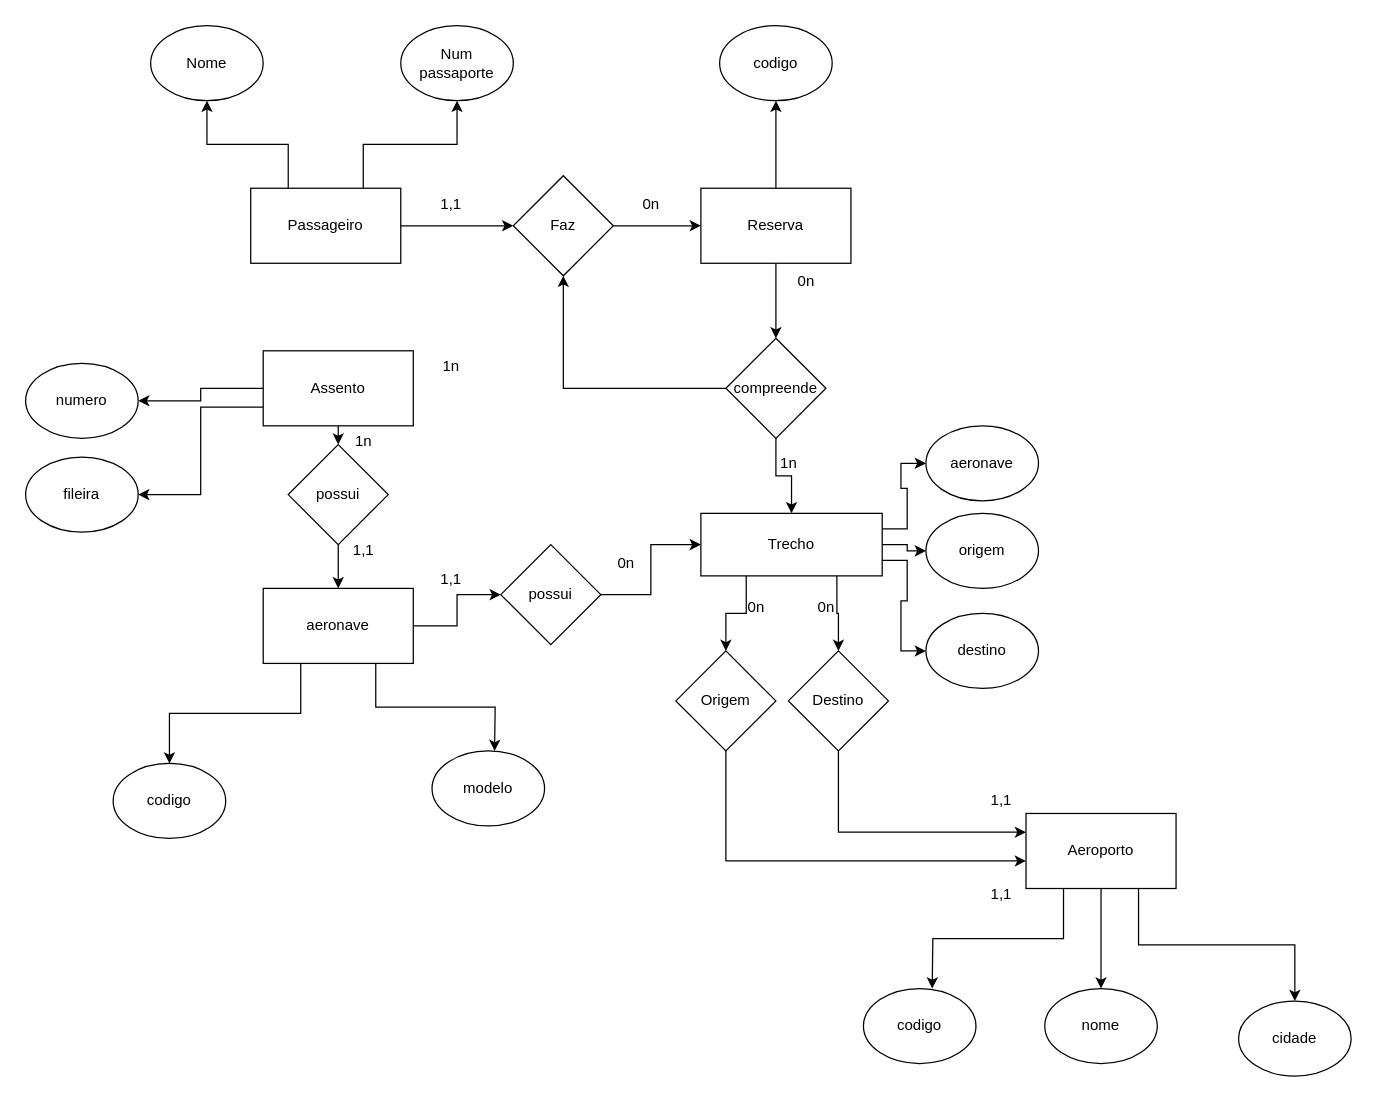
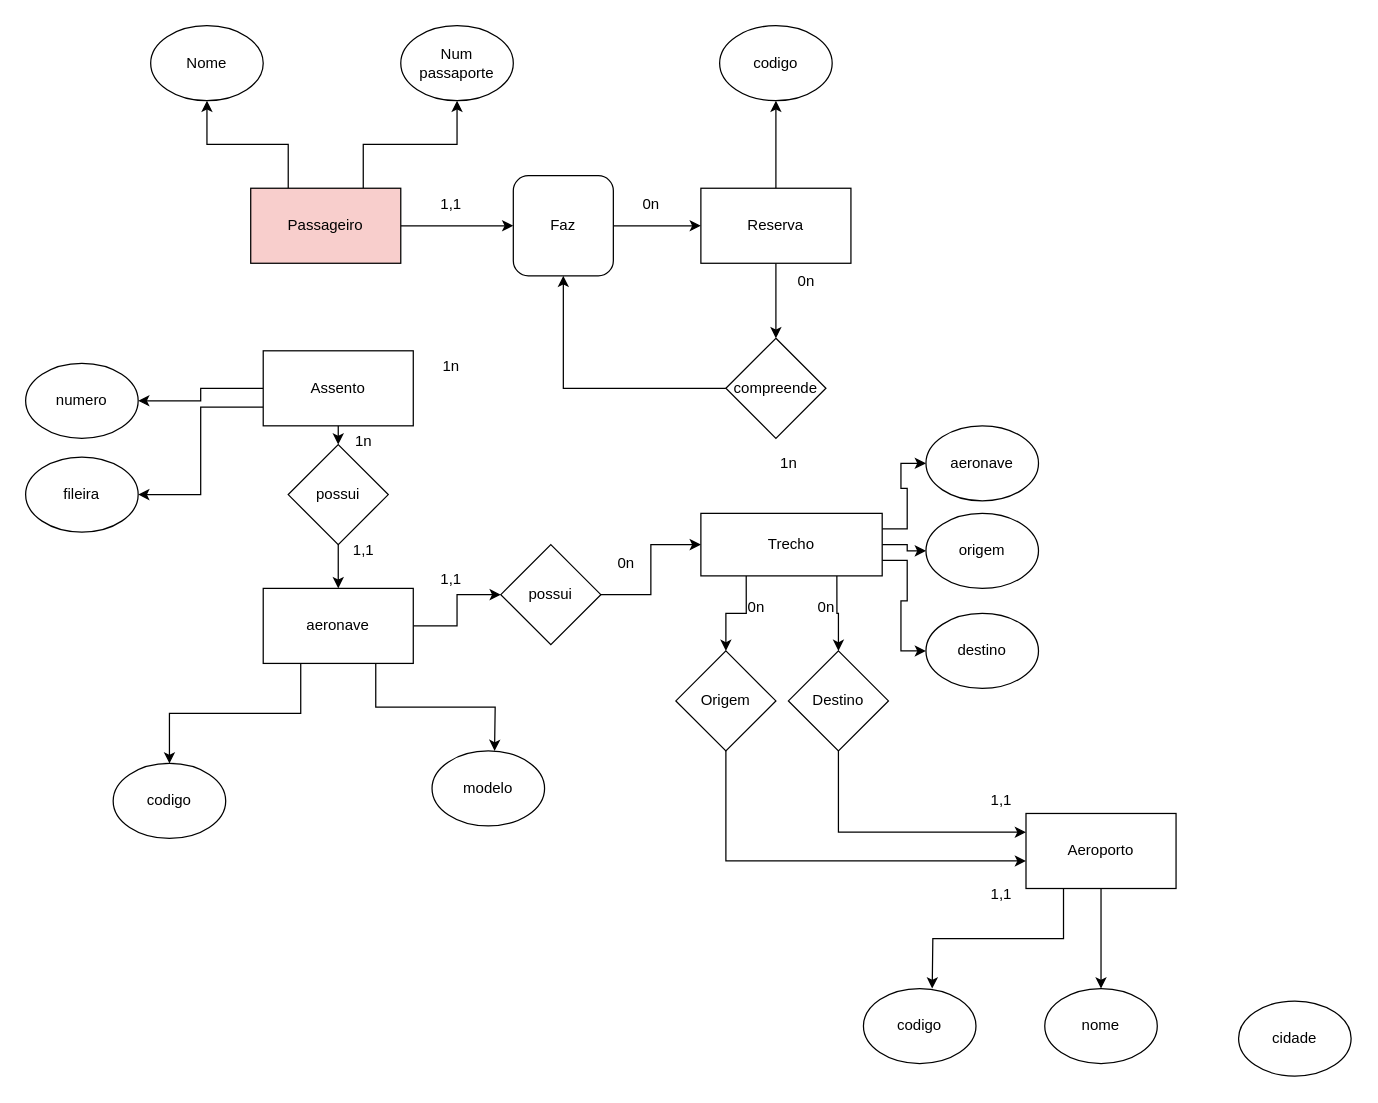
node "Passageiro": fillcolor #ffffff -> #f8cecc
node "Faz": shape diamond -> rounded rectangle
edge "compreende" -> "Trecho": removed
edge "Aeroporto" -> "cidade": removed
